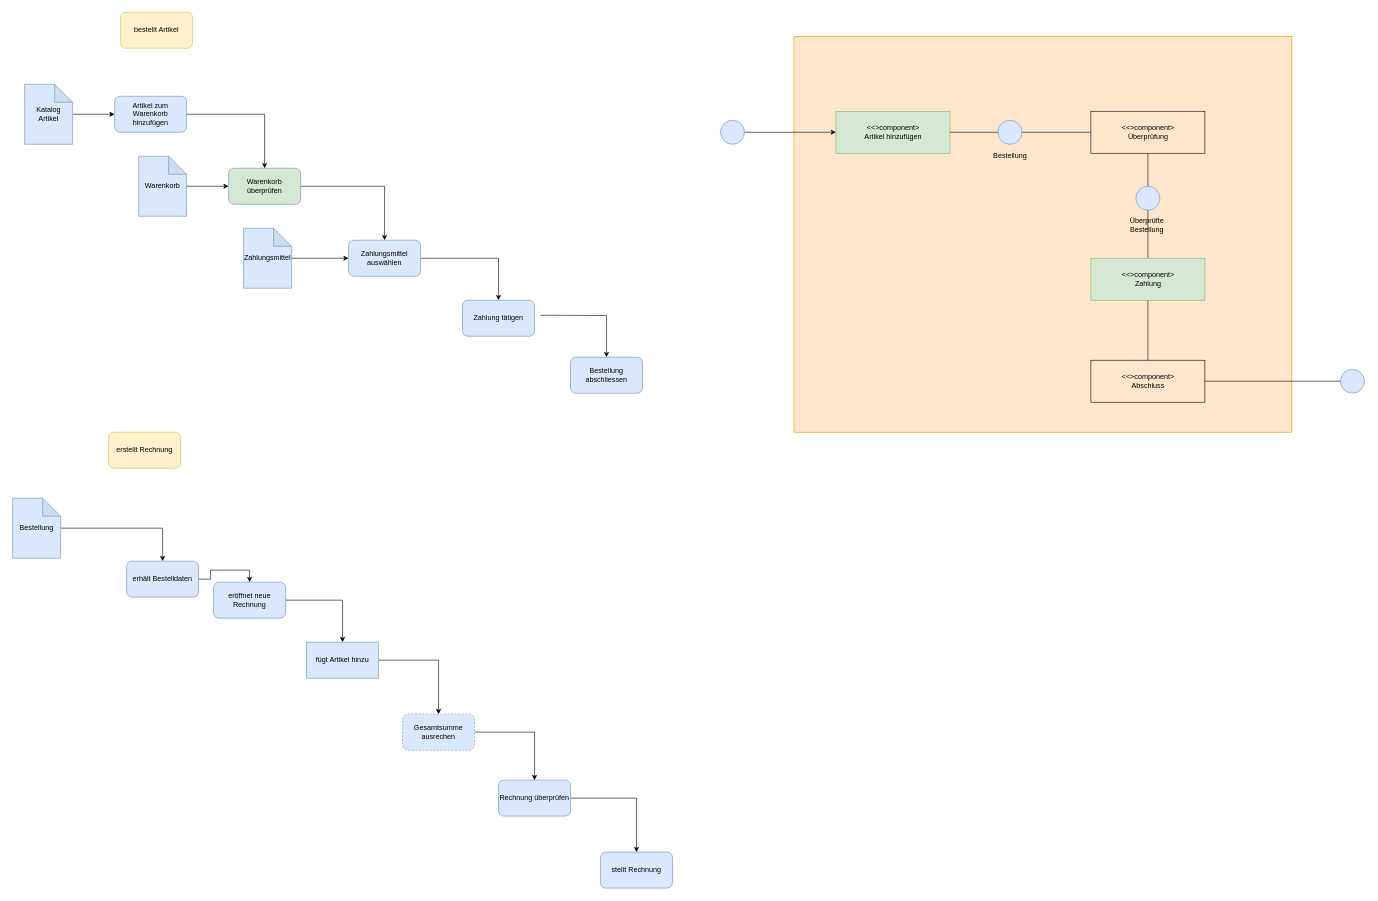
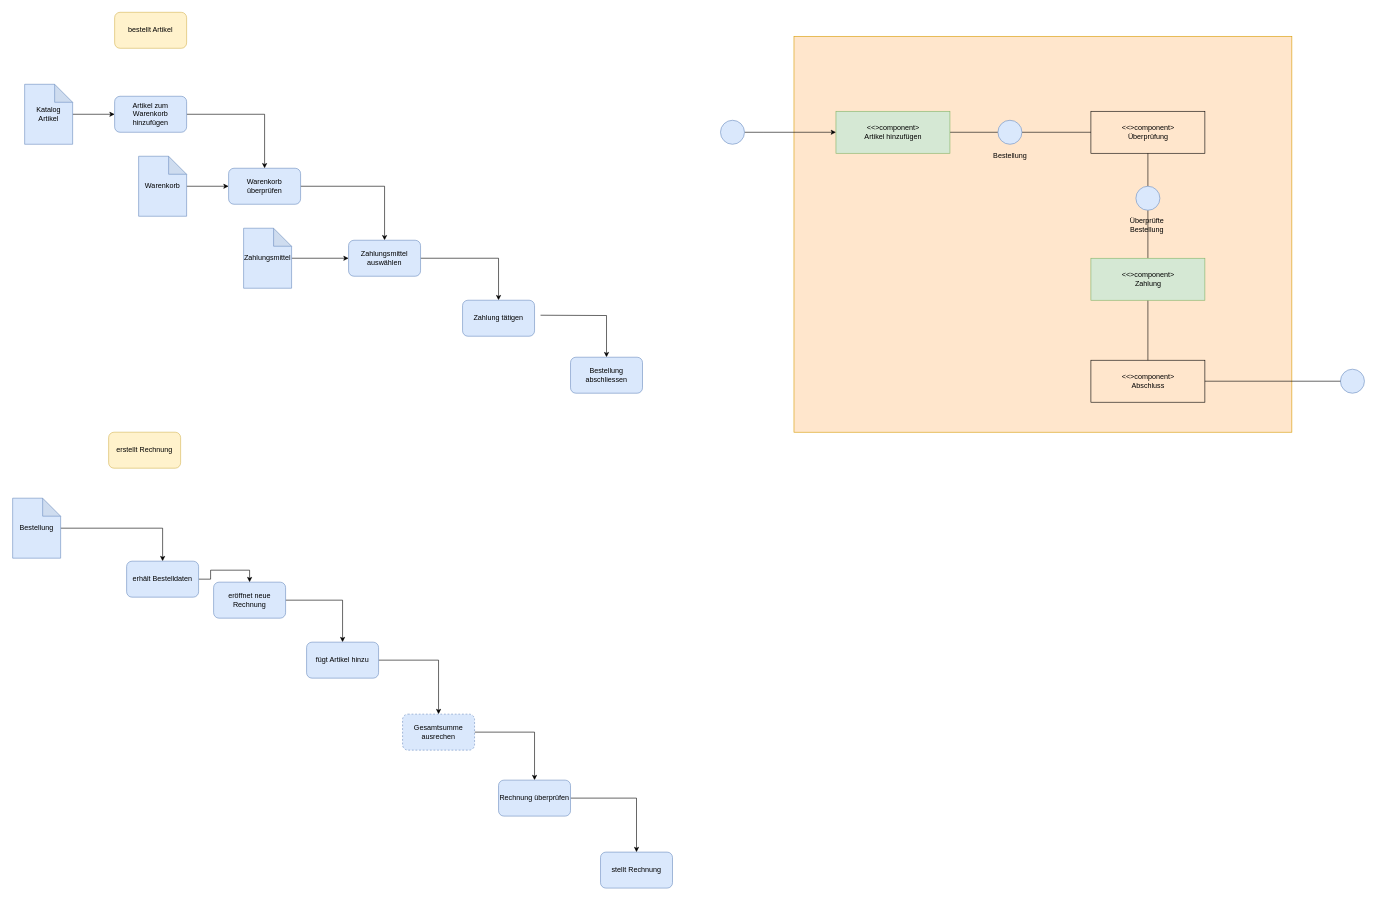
node "bestellt Artikel": moved (156, 30) -> (150, 30)
node "Warenkorb überprüfen": fillcolor #d5e8d4 -> #dae8fc
node "fügt Artikel hinzu": shape rectangle -> rounded rectangle
